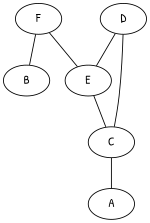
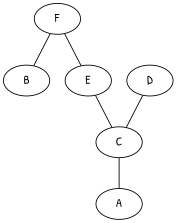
edge "D" -- "E": removed
